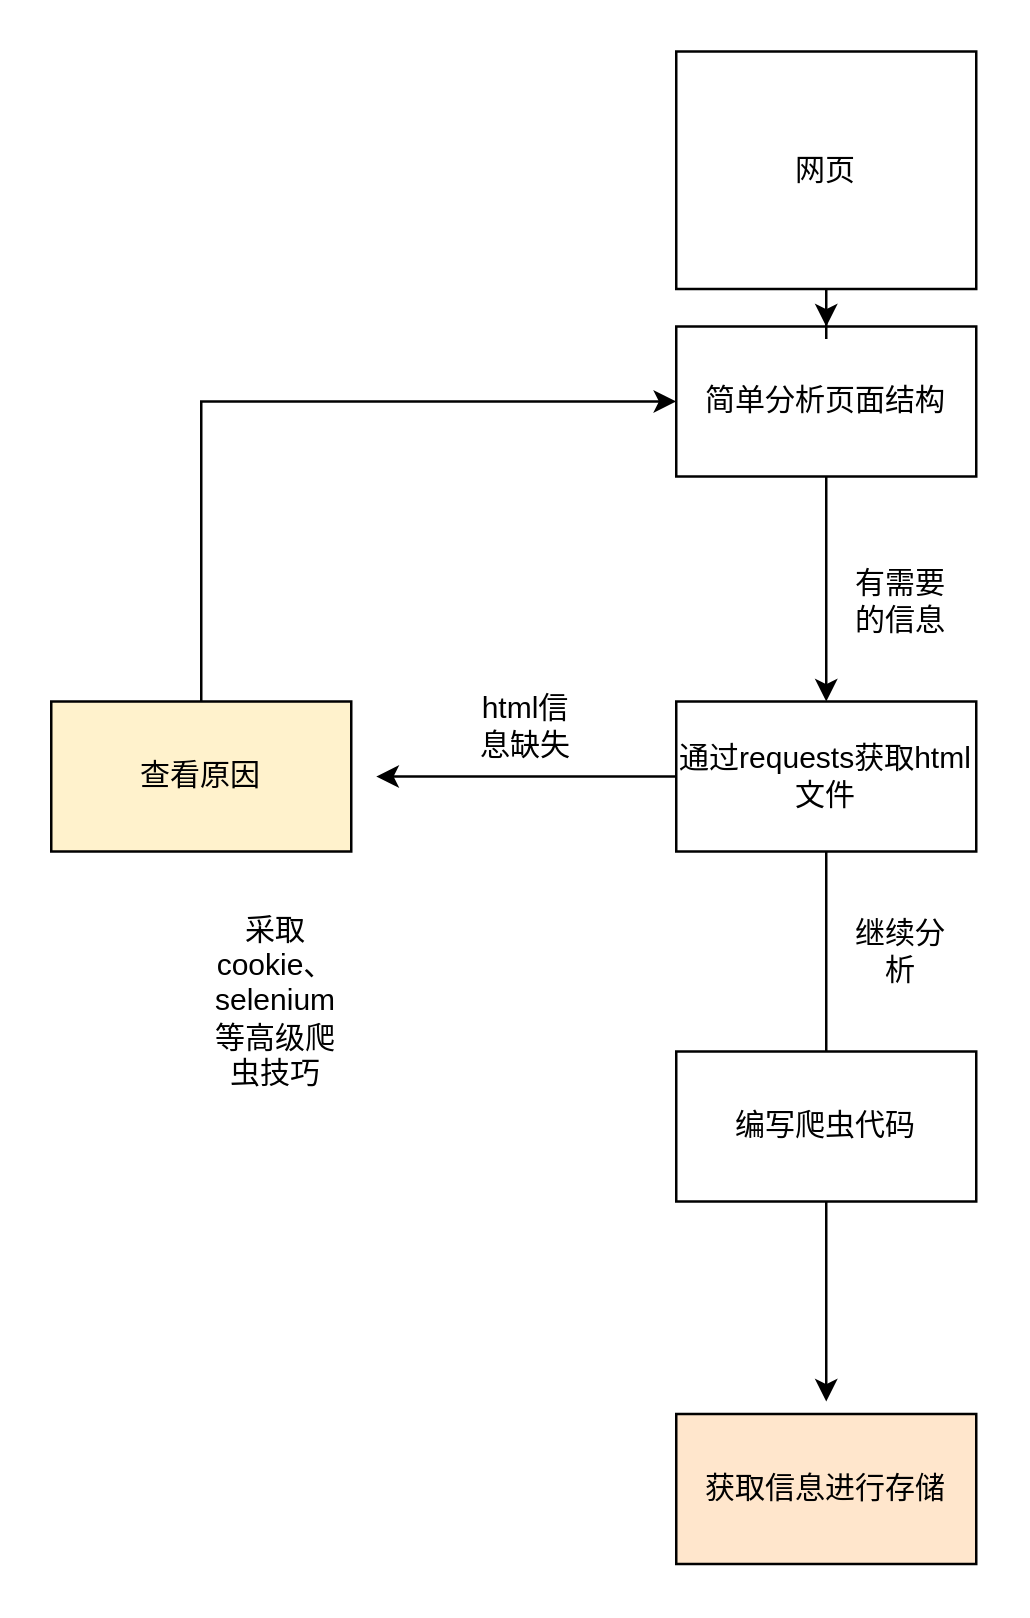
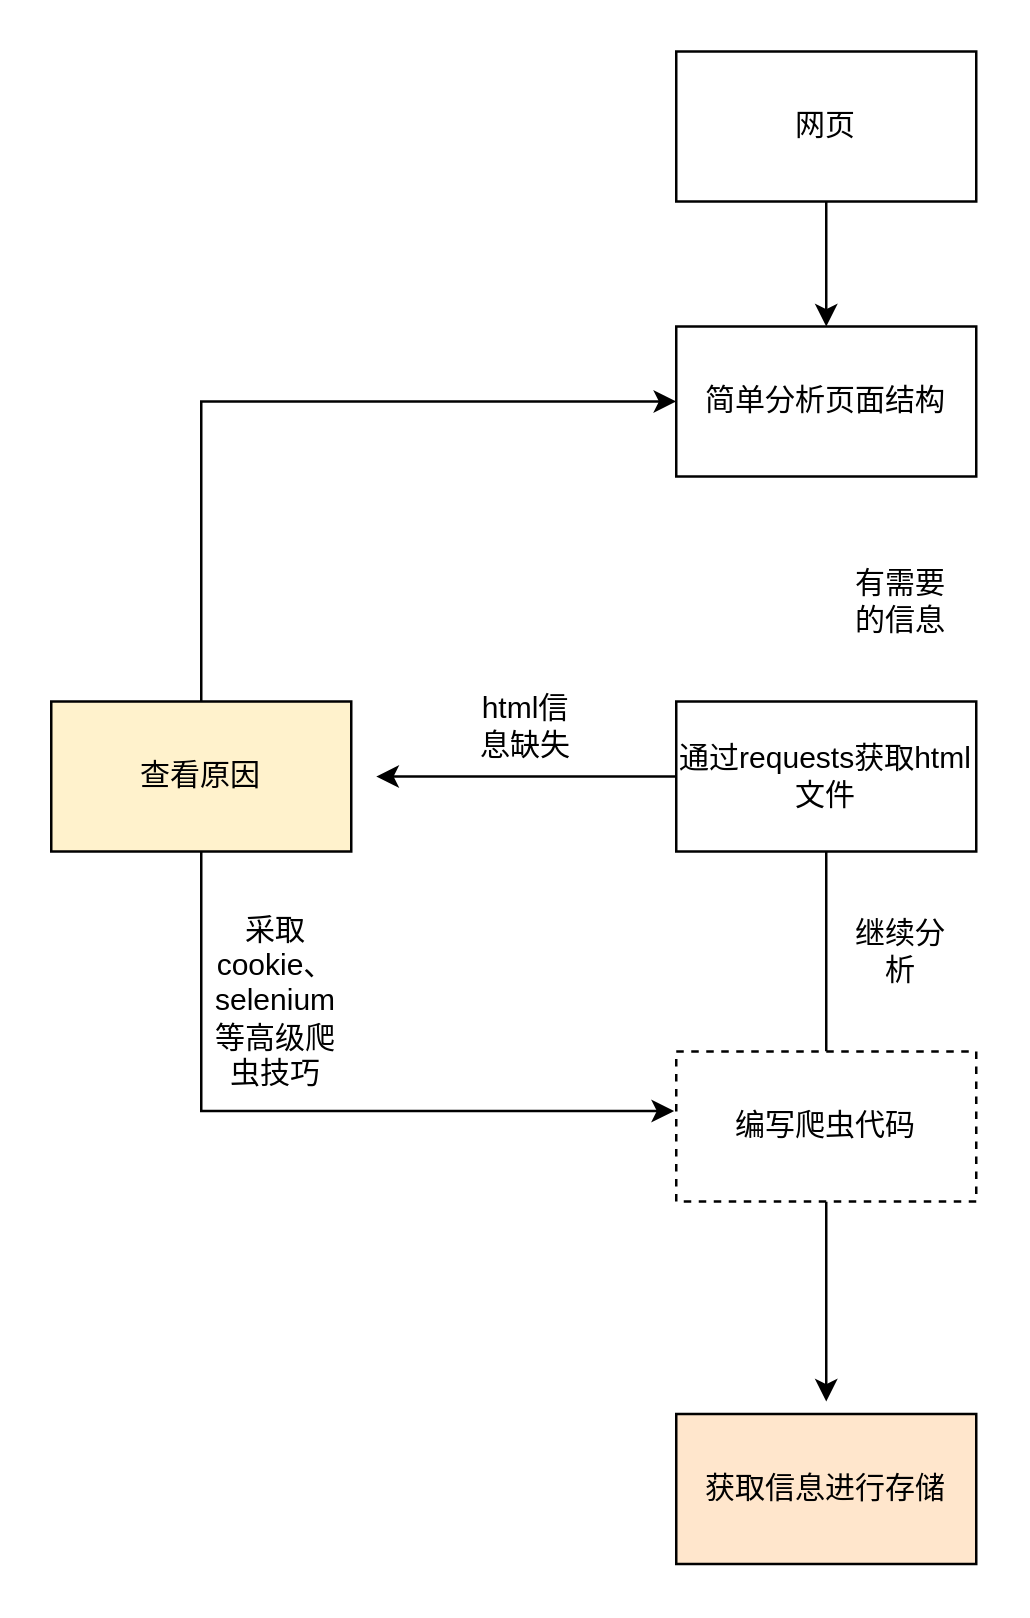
node "网页": size 300x238 -> 300x150
edge "简单分析页面结构" -> "通过requests获取html文件": removed
edge "查看原因" -> "编写爬虫代码": added
node "编写爬虫代码": style solid -> dashed
